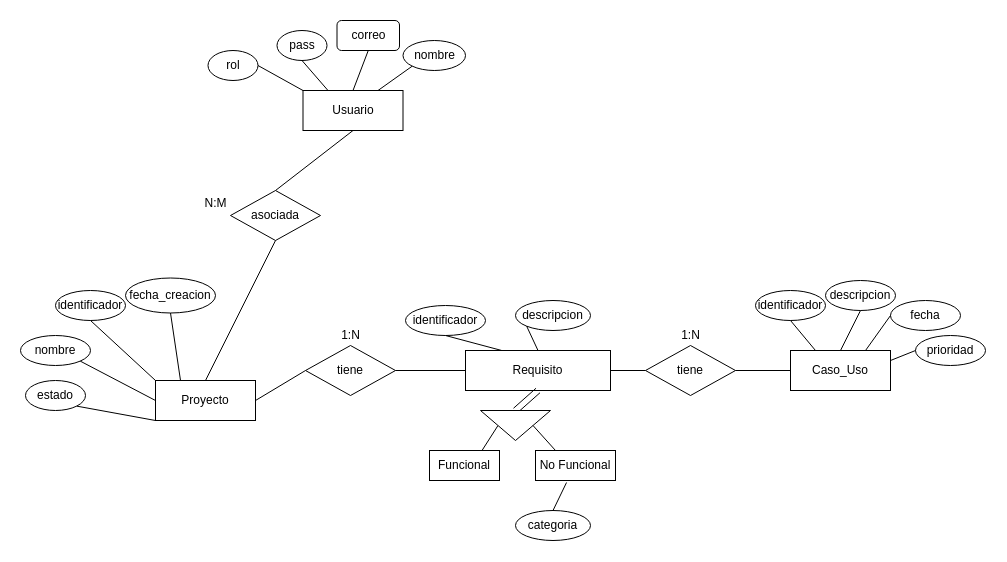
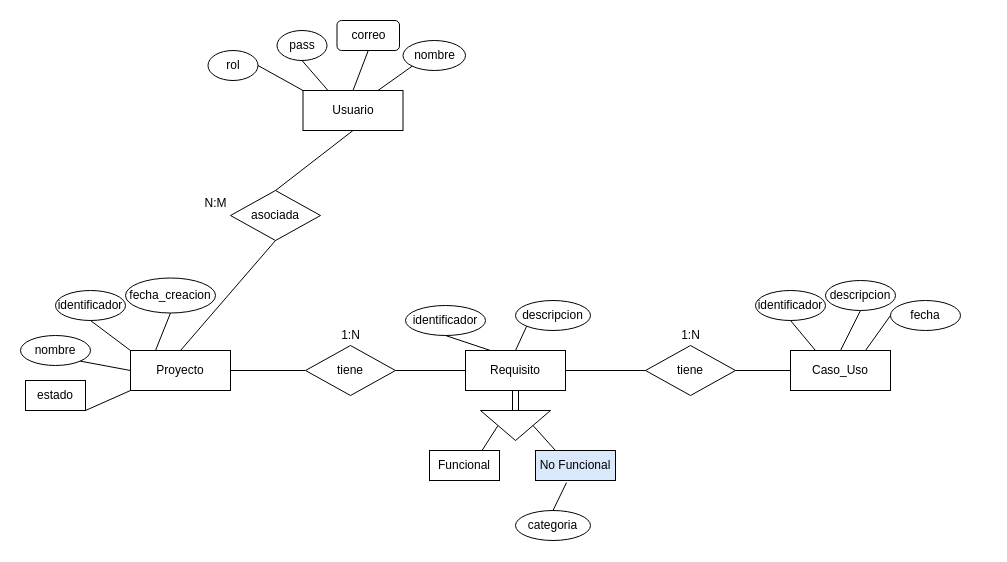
node "prioridad": removed
edge "prioridad" -- "Caso_Uso": removed
node "Requisito": size 145x40 -> 100x40
node "estado": shape ellipse -> rectangle
node "Proyecto": moved (206, 401) -> (181, 371)
node "No Funcional": fillcolor #ffffff -> #dae8fc
